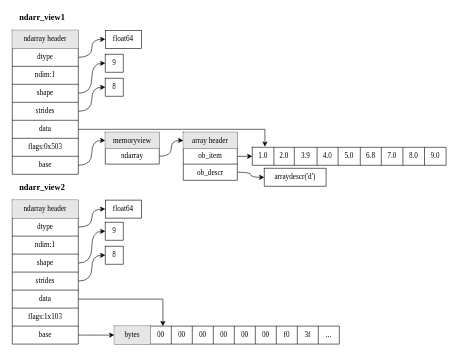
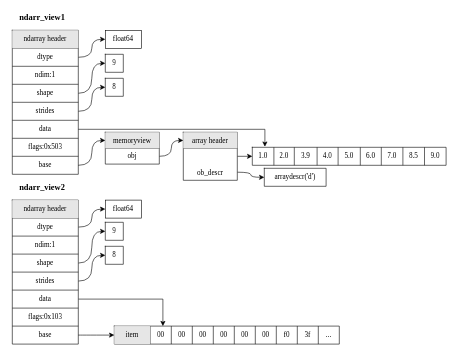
node "ndarray": label "ndarray" -> "obj"
node "ob_item": removed
node "6.8": label "6.8" -> "6.0"
node "8.0": label "8.0" -> "8.5"
node "flags:1x103": label "flags:1x103" -> "flags:0x103"
node "bytes": label "bytes" -> "item"
